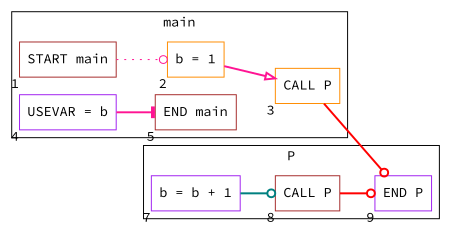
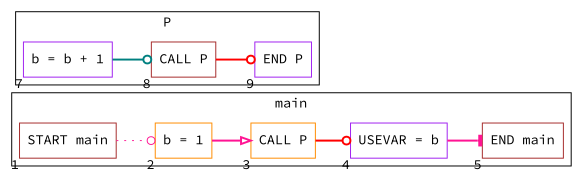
edge "CALL P 3" -> "END P 9": now "CALL P 3" -> "USEVAR = b 4"
